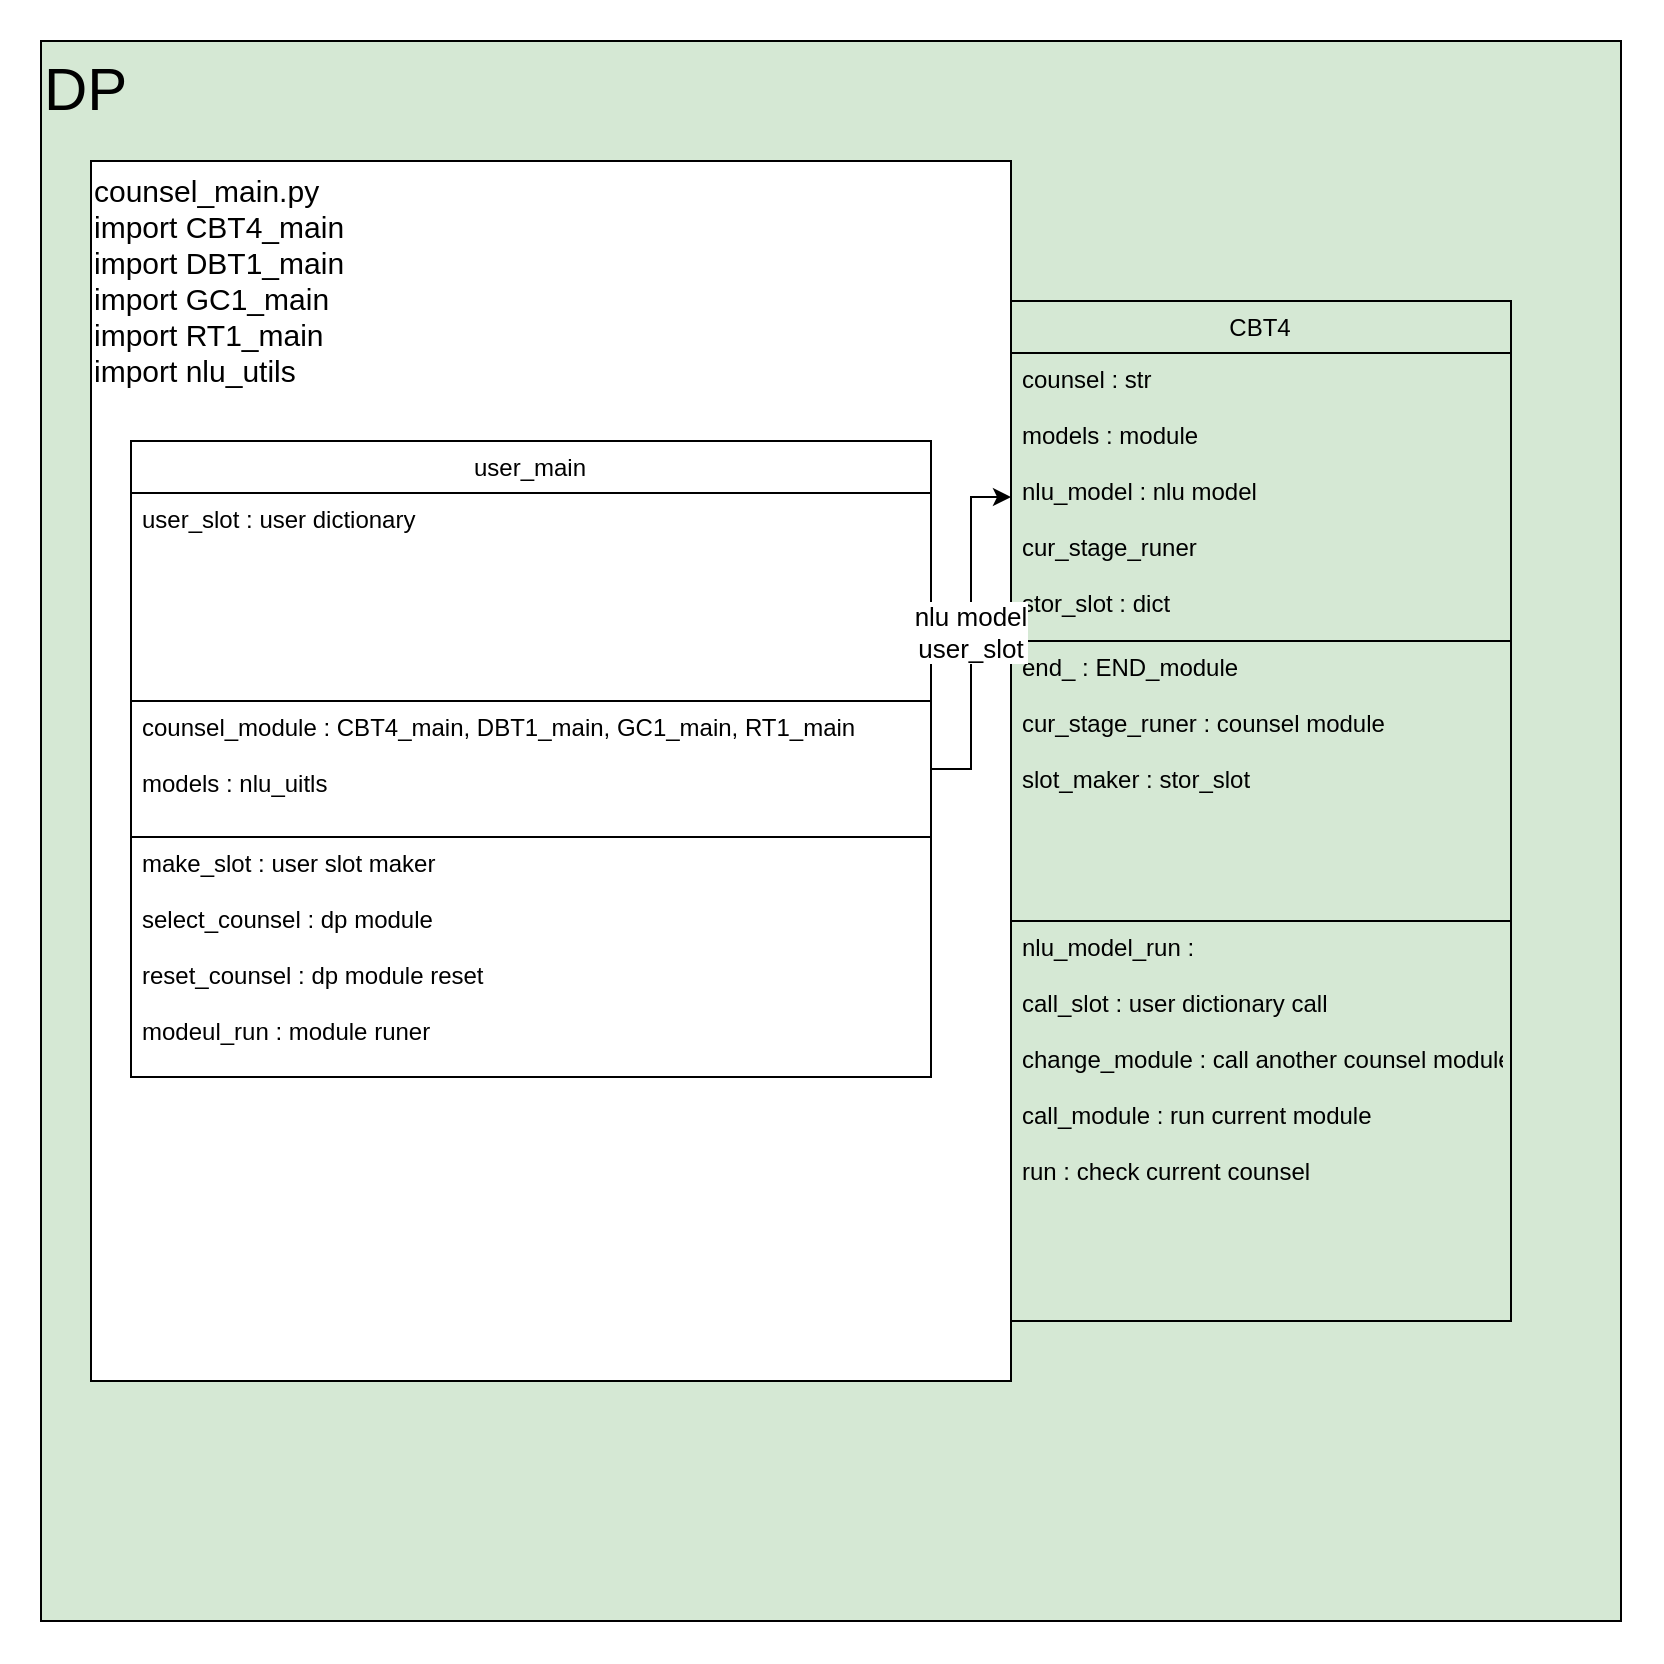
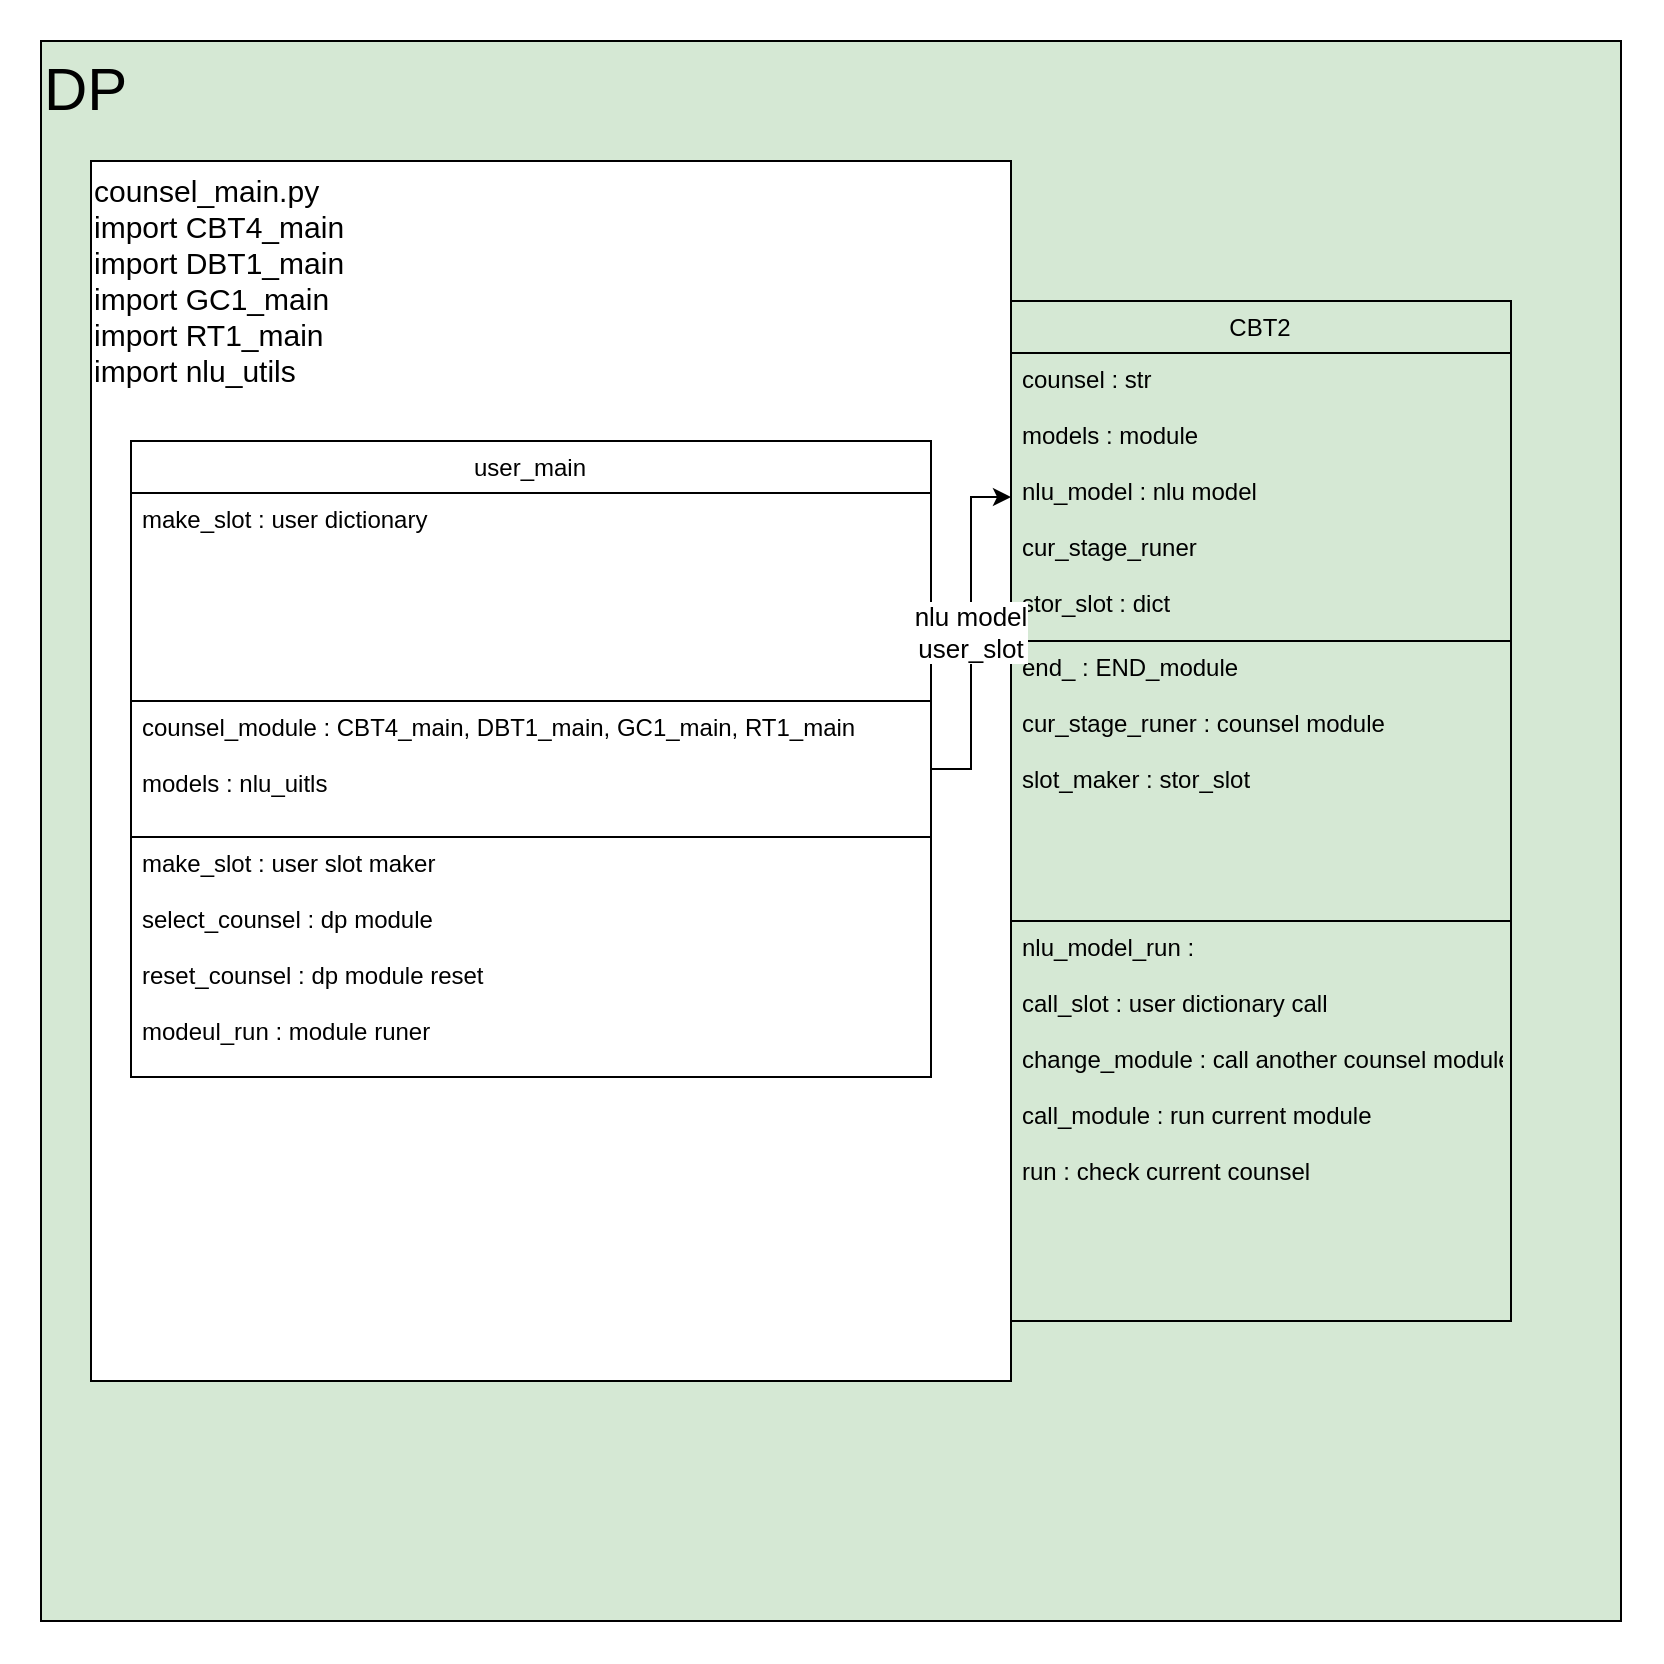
node "CBT4": label "CBT4" -> "CBT2"
node "user_slot : user dictionary": label "user_slot : user dictionary" -> "make_slot : user dictionary"
